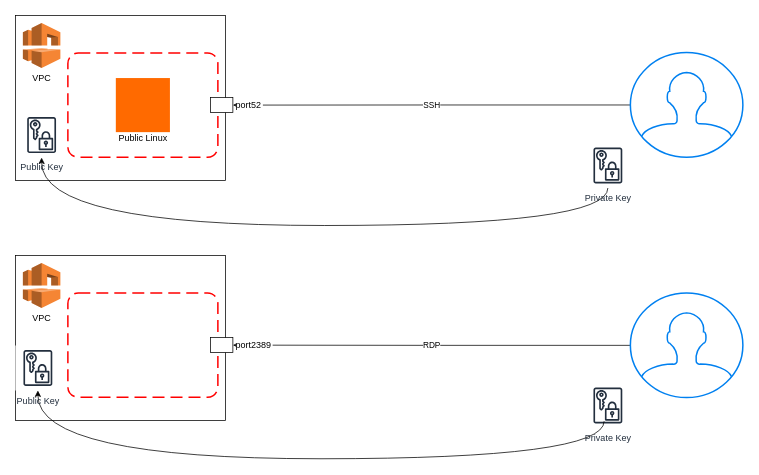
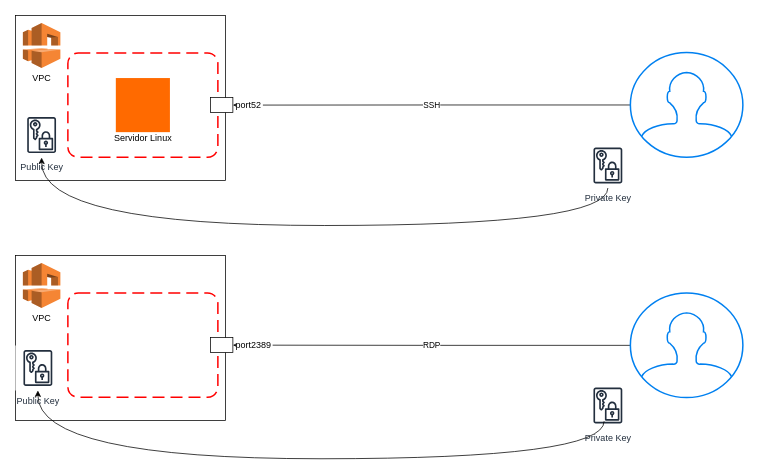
node "Public Linux": label "Public Linux" -> "Servidor Linux"
